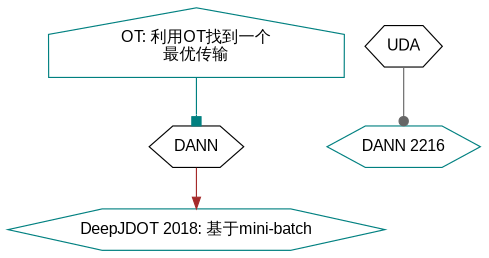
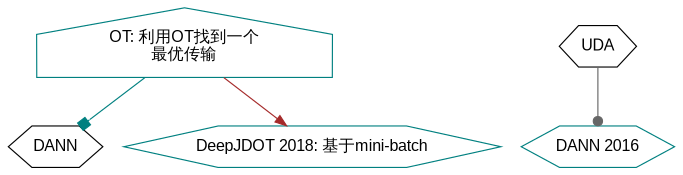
node "DANN 2216": label "DANN 2216" -> "DANN 2016"
edge "DANN" -> "DeepJDOT 2018: 基于mini-batch": now "OT: 利用OT找到一个 最优传输" -> "DeepJDOT 2018: 基于mini-batch"
